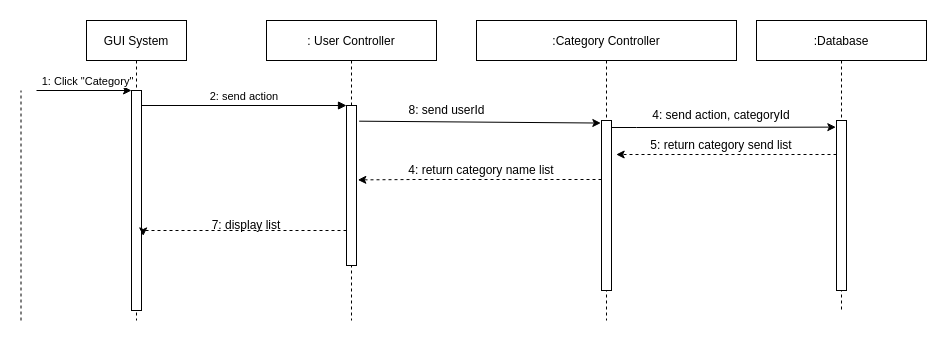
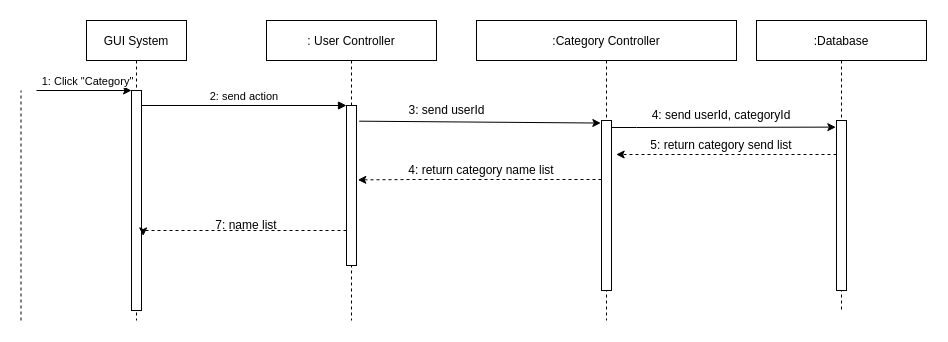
node "8: send userId": label "8: send userId" -> "3: send userId"
node "4: send action, categoryId": label "4: send action, categoryId" -> "4: send userId, categoryId"
node "7: display list": label "7: display list" -> "7: name list"
